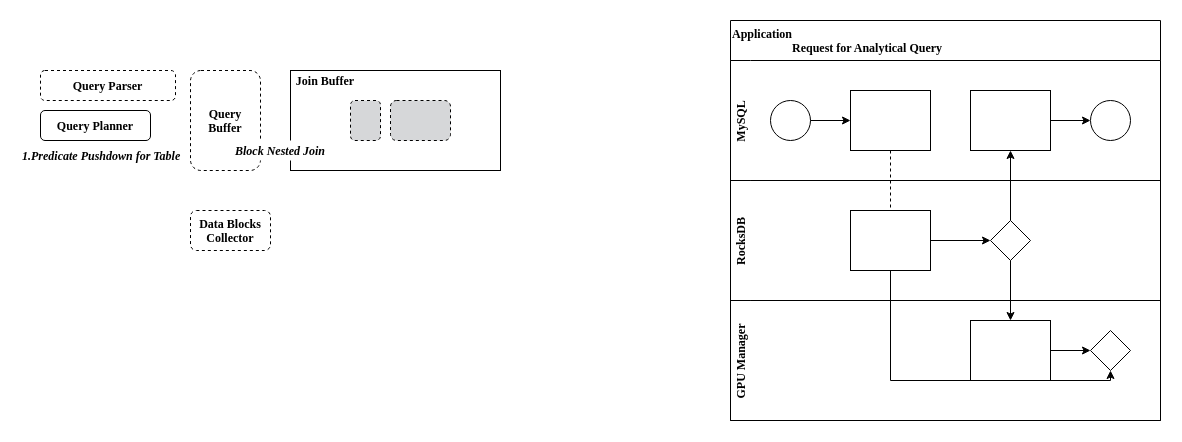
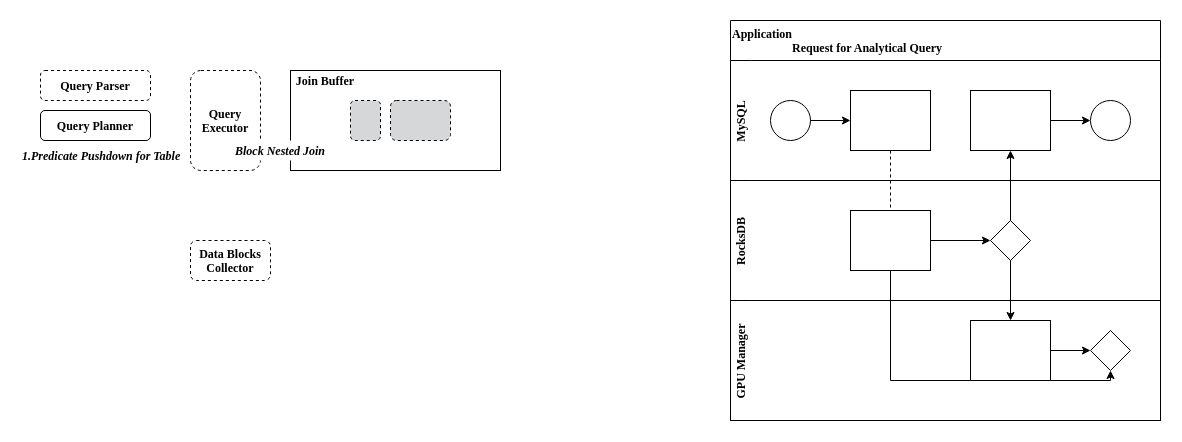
node "Query Parser": size 135x30 -> 110x30
node "Query Buffer": label "Query Buffer" -> "Query Executor"
node "Data Blocks Collector": moved (231, 231) -> (231, 261)
